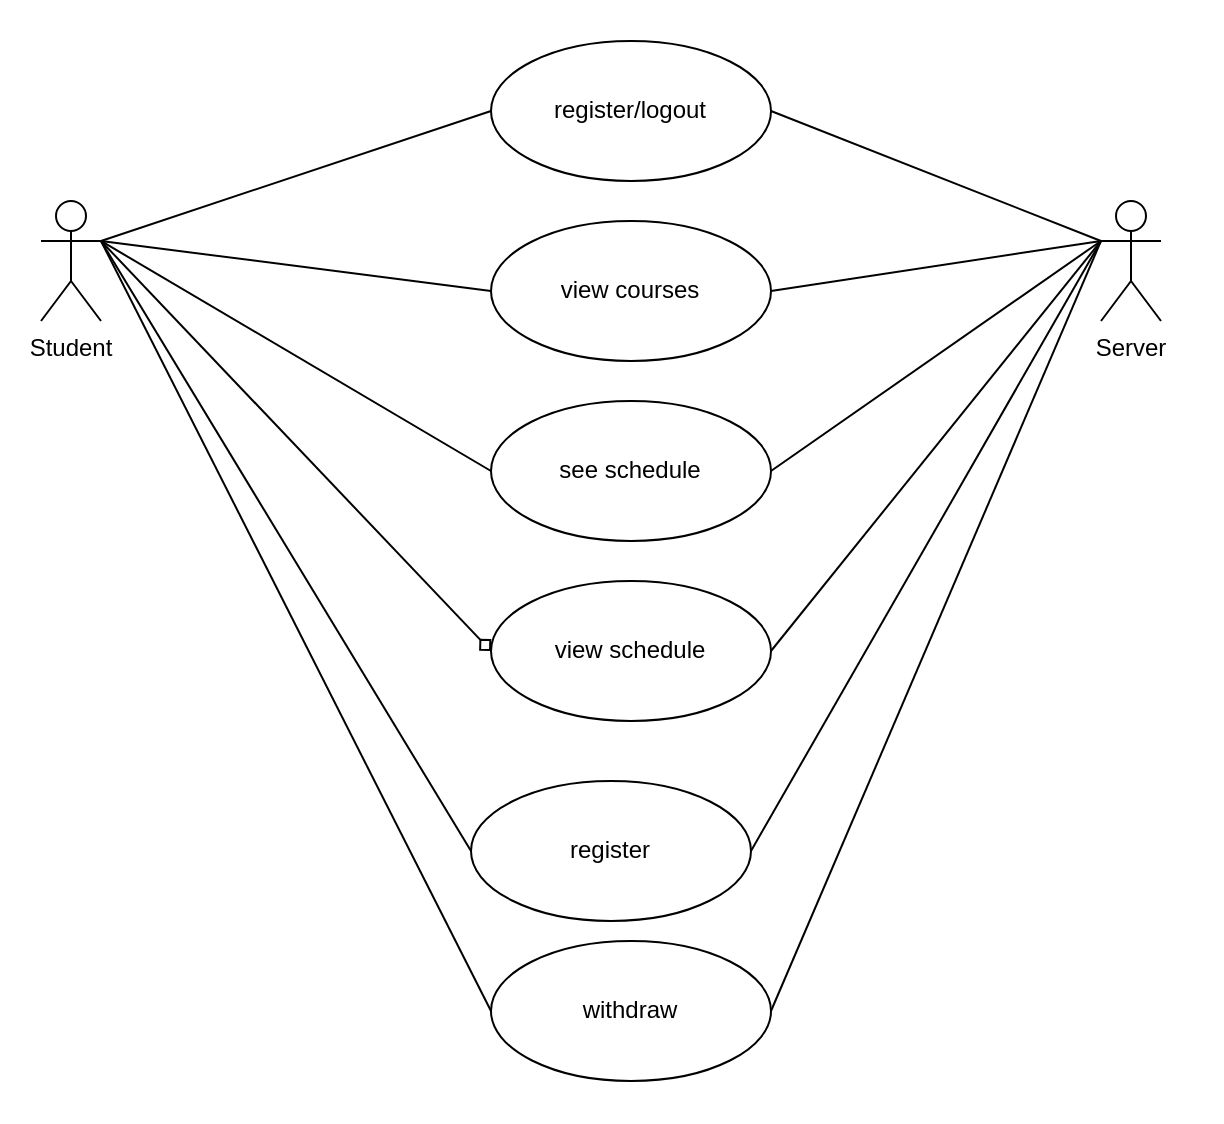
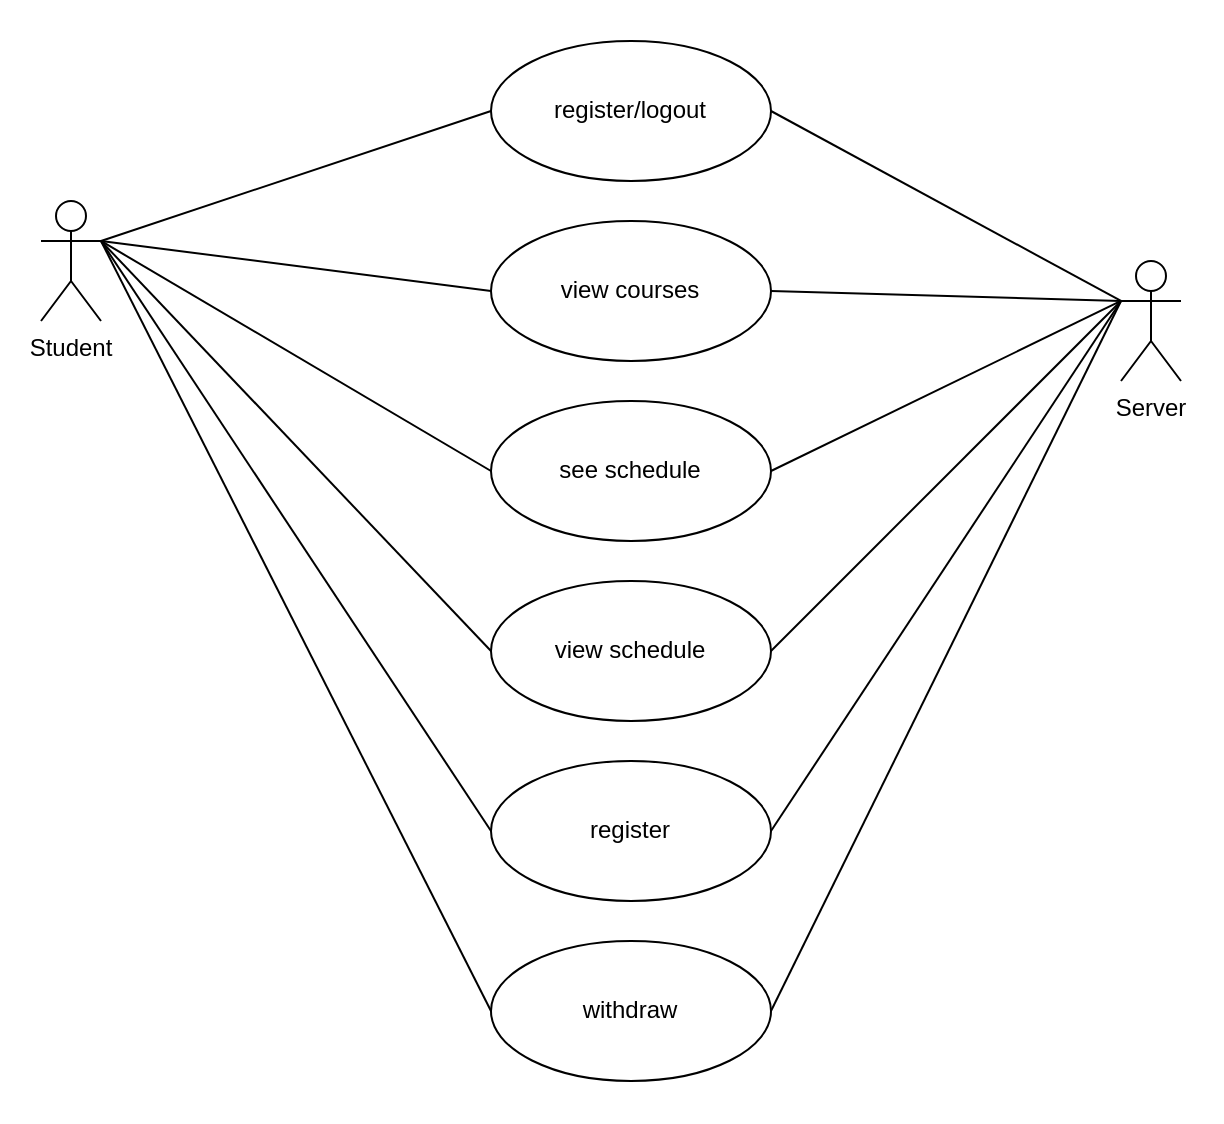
node "Server": moved (1131, 261) -> (1151, 321)
edge "Student" -> "view schedule": arrowhead diamond -> none
node "register": moved (611, 851) -> (631, 831)
